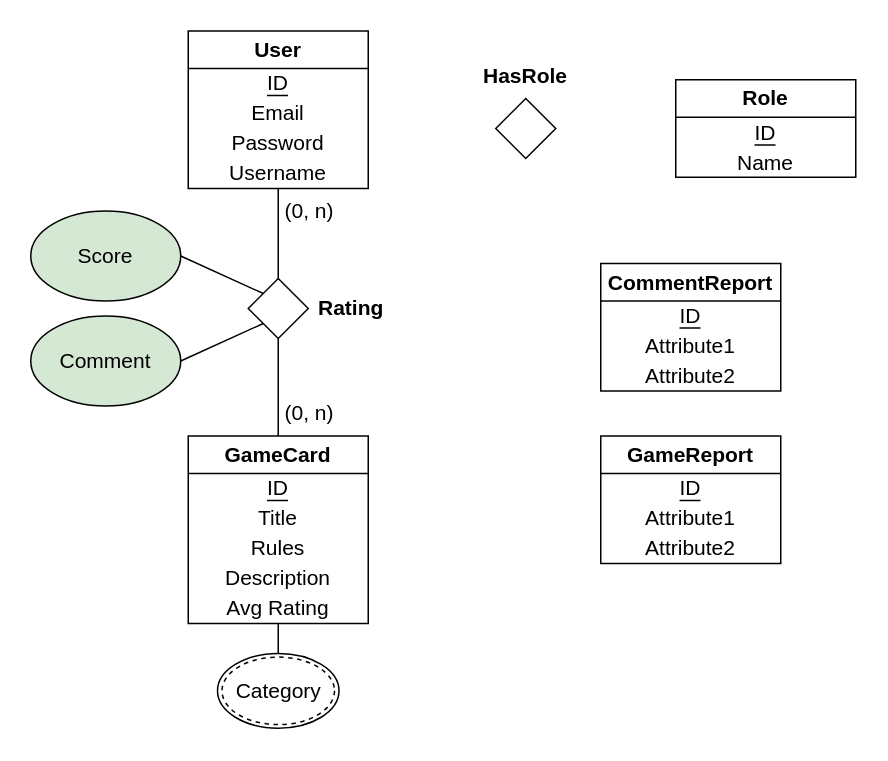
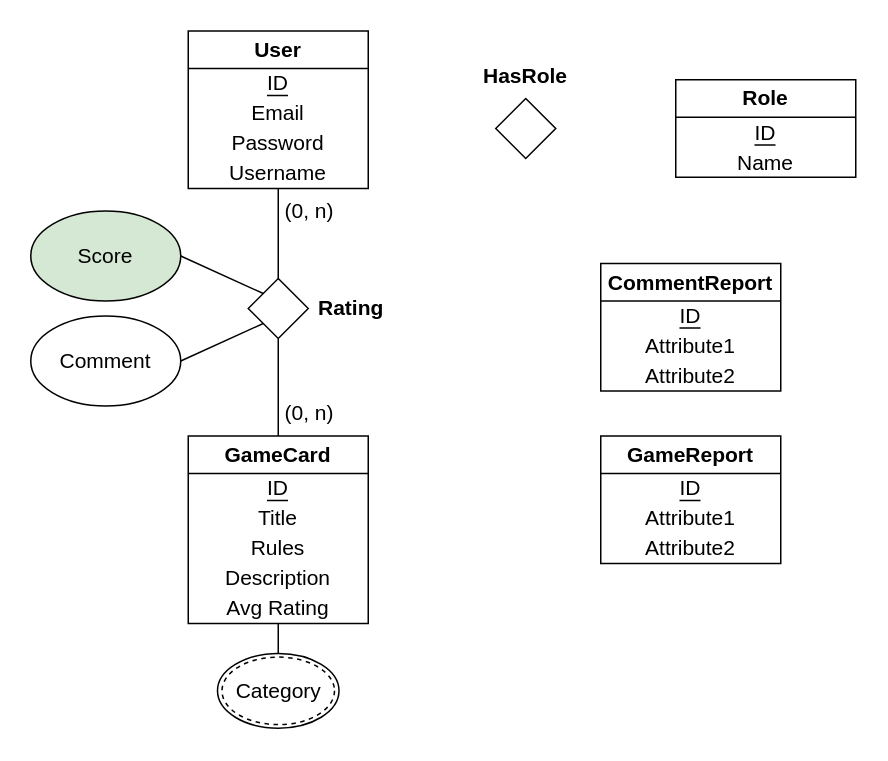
node "Comment": fillcolor #d5e8d4 -> #ffffff
